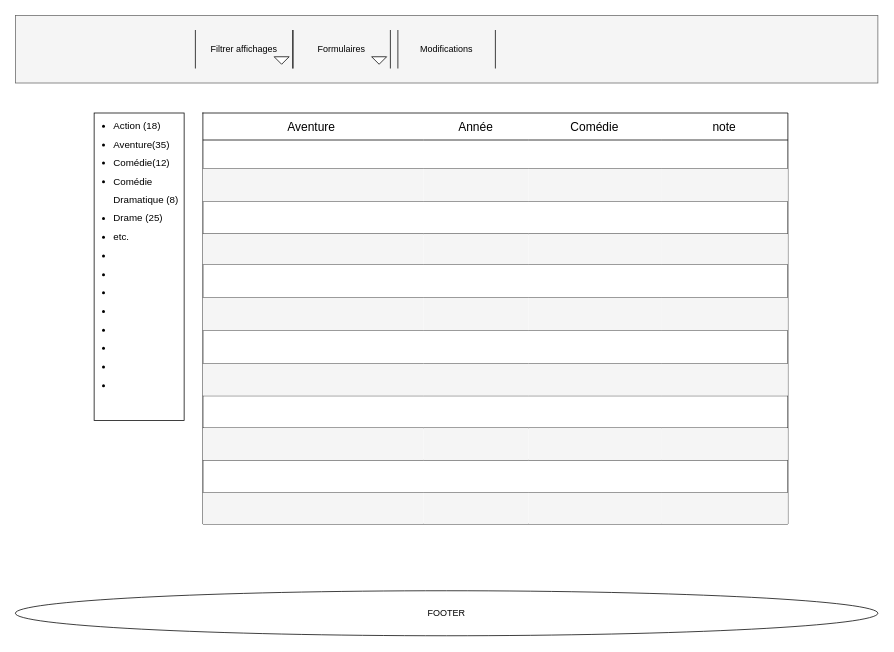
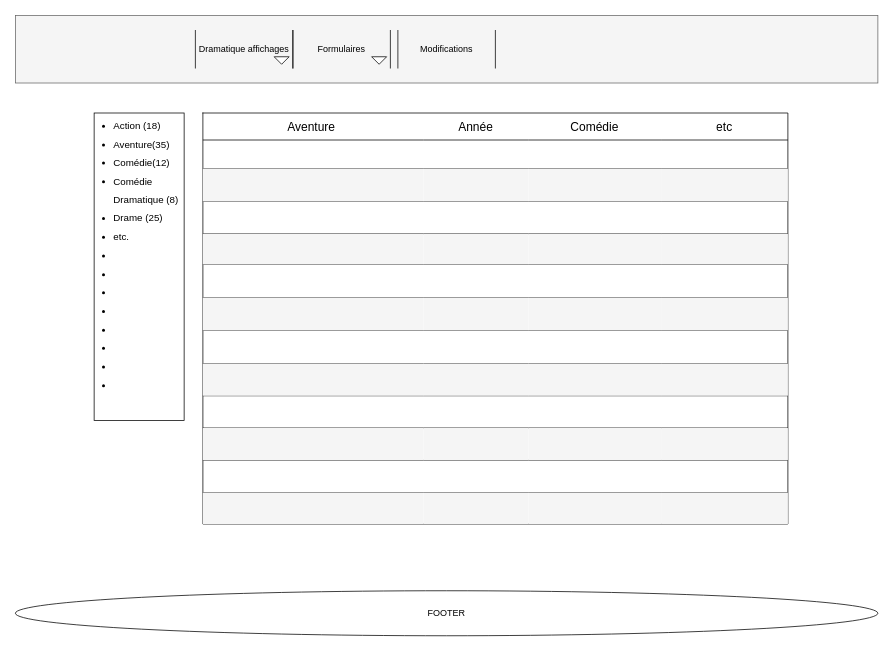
node "Filtrer affichages": label "Filtrer affichages" -> "Dramatique affichages"
node "note": label "note" -> "etc"
